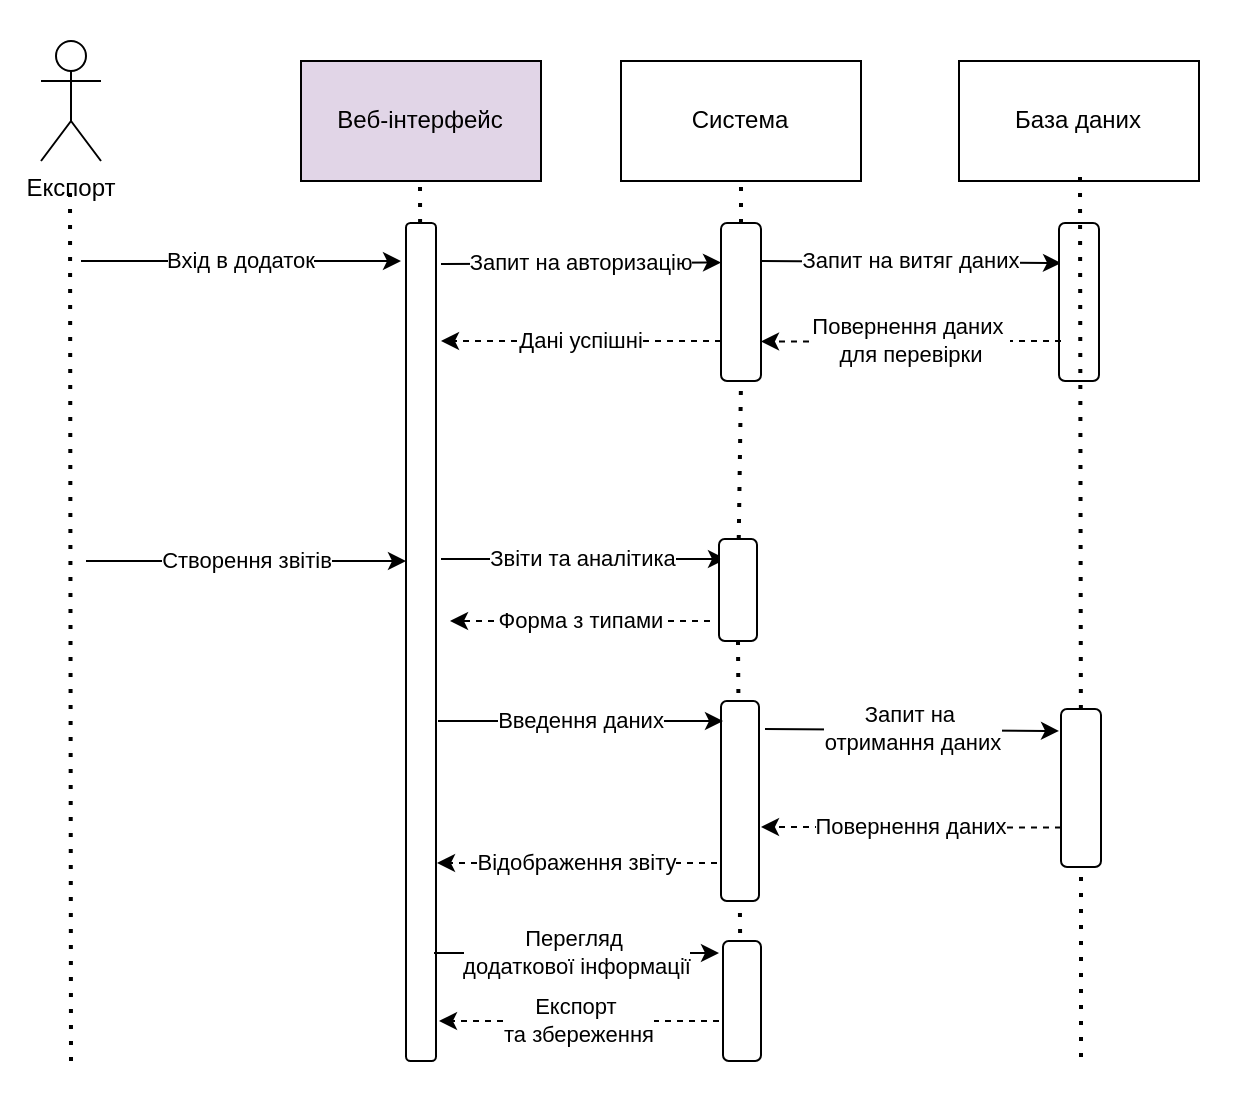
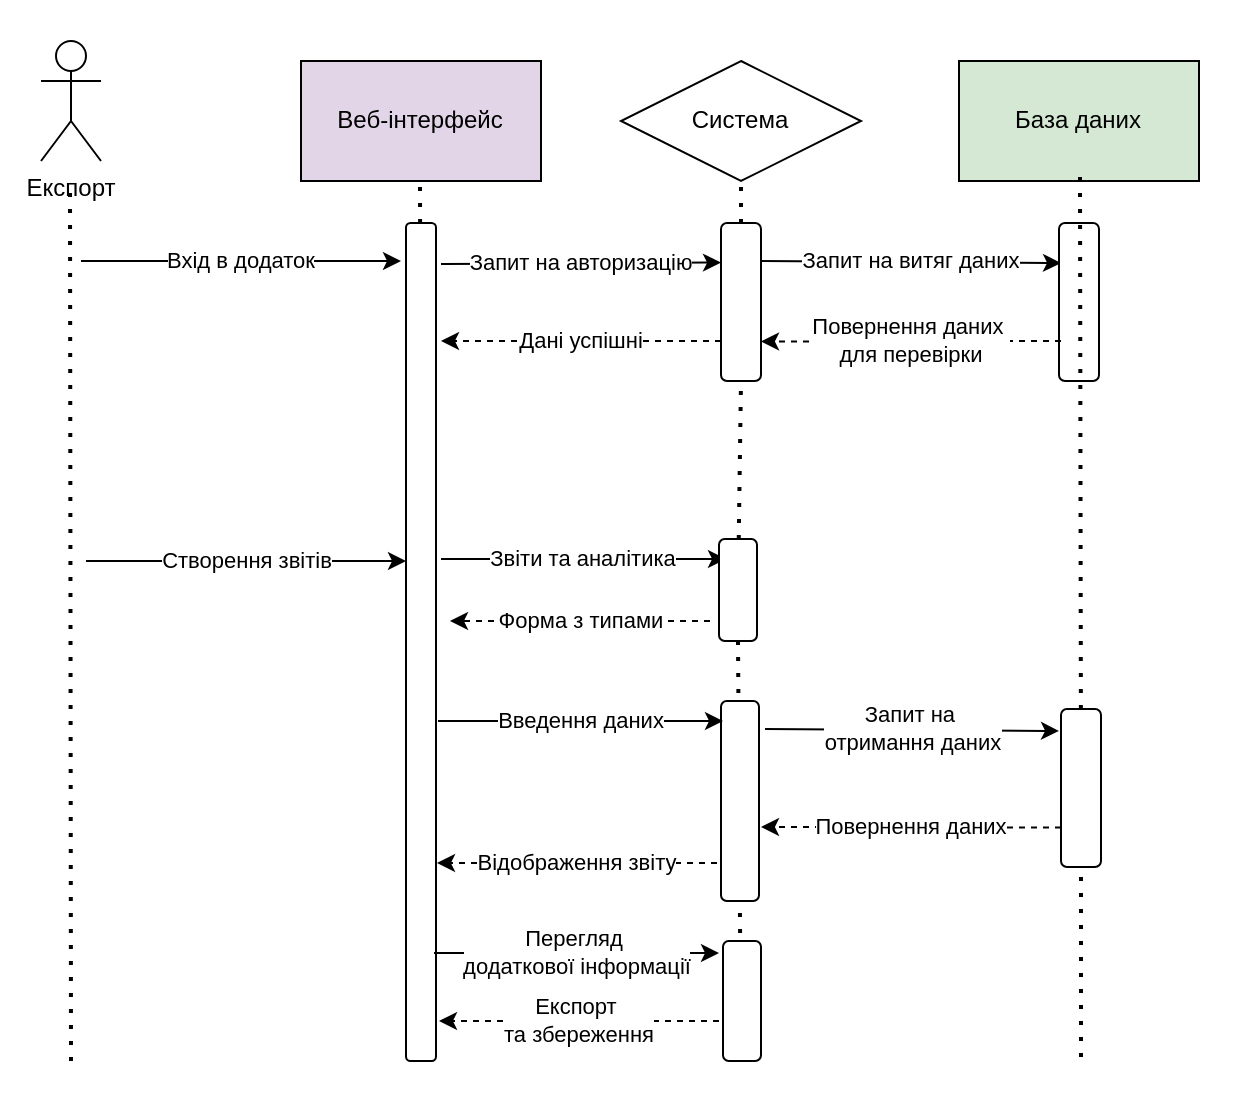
node "Система": shape rectangle -> diamond
node "База даних": fillcolor #ffffff -> #d5e8d4
